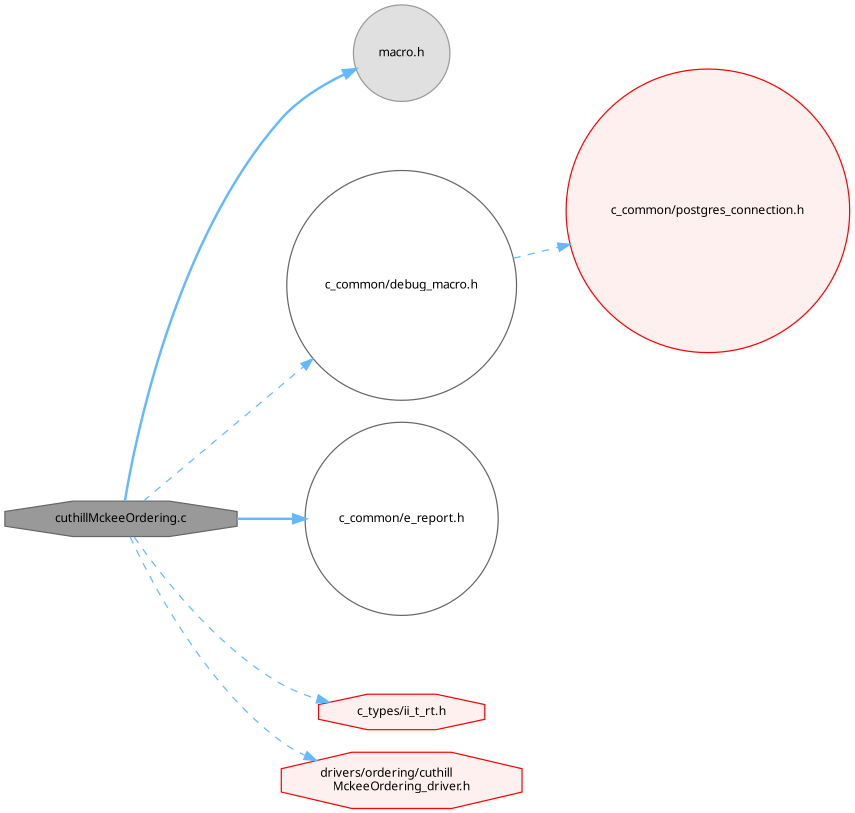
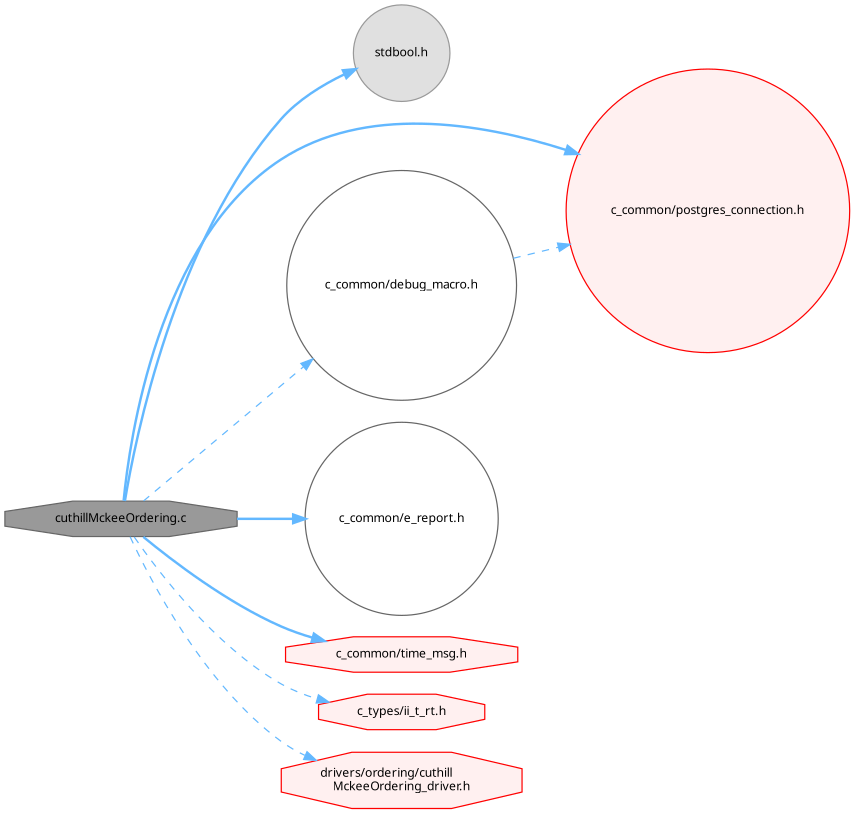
node "macro.h": label "macro.h" -> "stdbool.h"
edge "cuthillMckeeOrdering.c" -> "c_common/postgres_connection.h": added
node "c_common/time_msg.h": added
